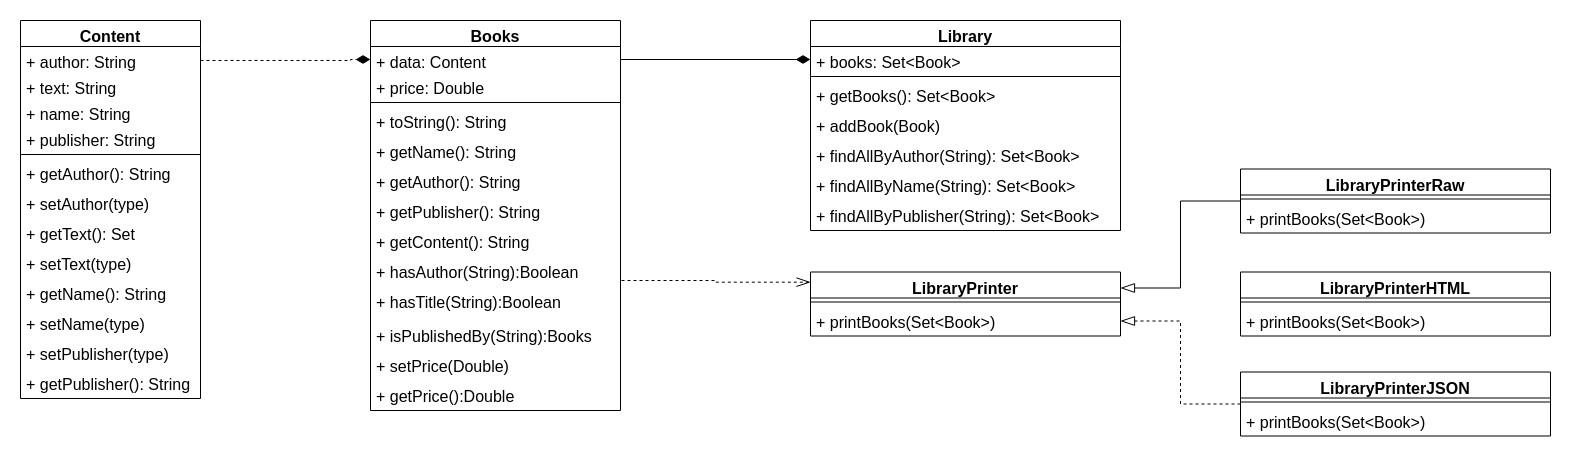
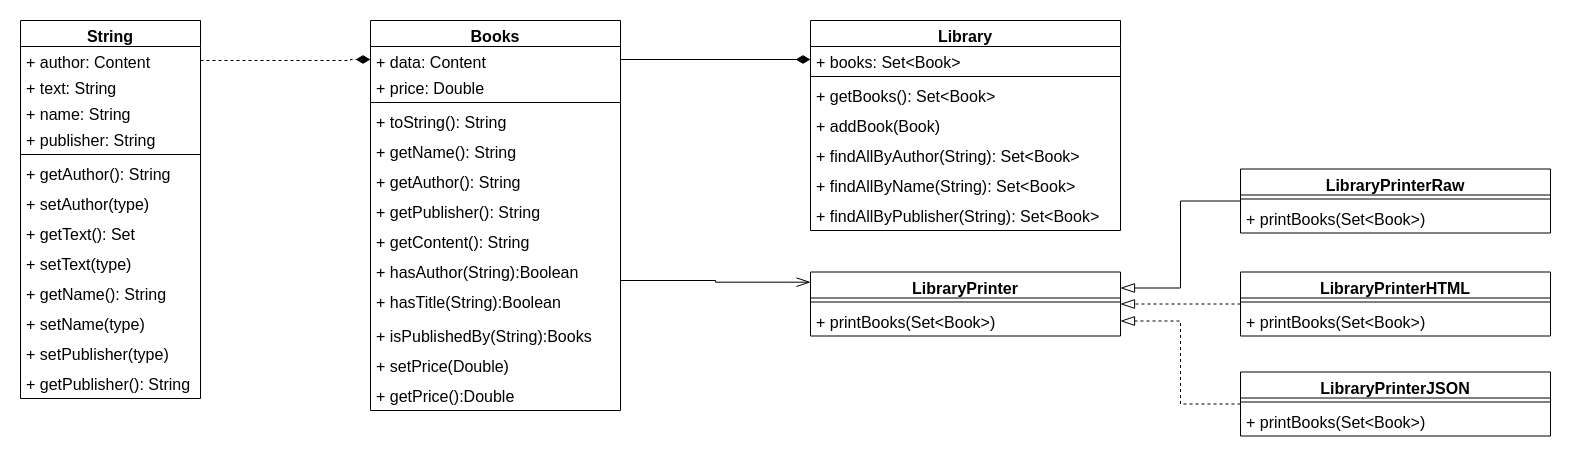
node "Content": label "Content" -> "String"
node "+ author: String": label "+ author: String" -> "+ author: Content"
edge "+ hasTitle(String):Boolean" -> "LibraryPrinter": style dashed -> solid
edge "LibraryPrinterHTML" -> "LibraryPrinter": added
